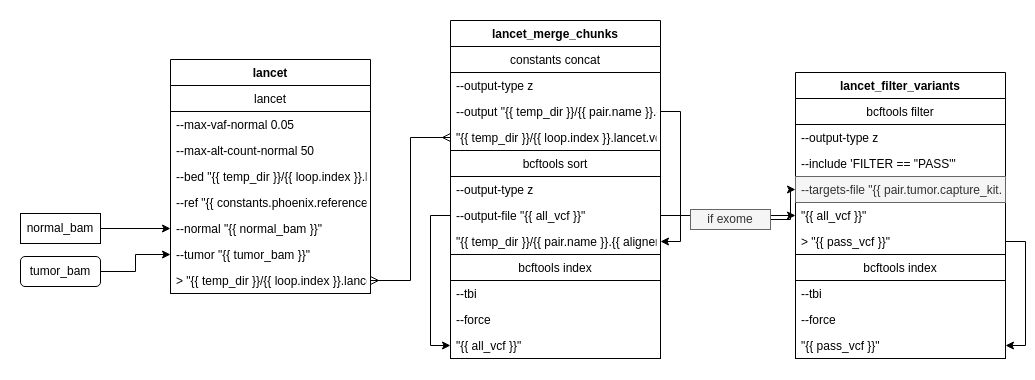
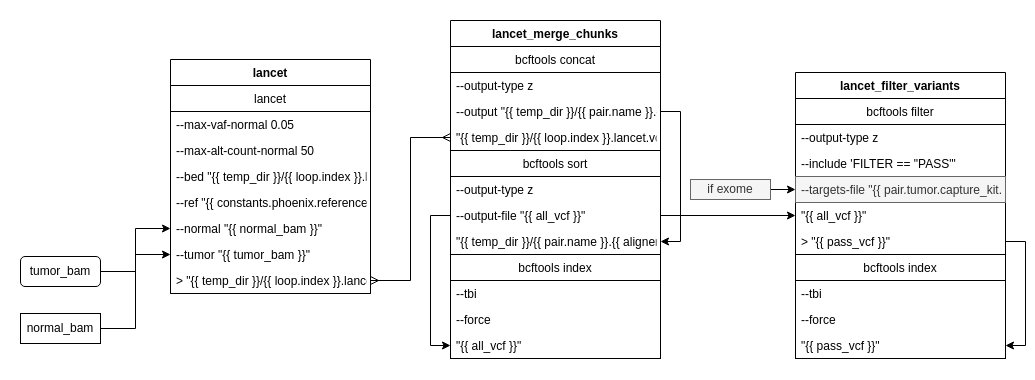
node "constants concat": label "constants concat" -> "bcftools concat"
node "if exome": moved (731, 220) -> (731, 190)
node "normal_bam": moved (61, 229) -> (61, 329)
